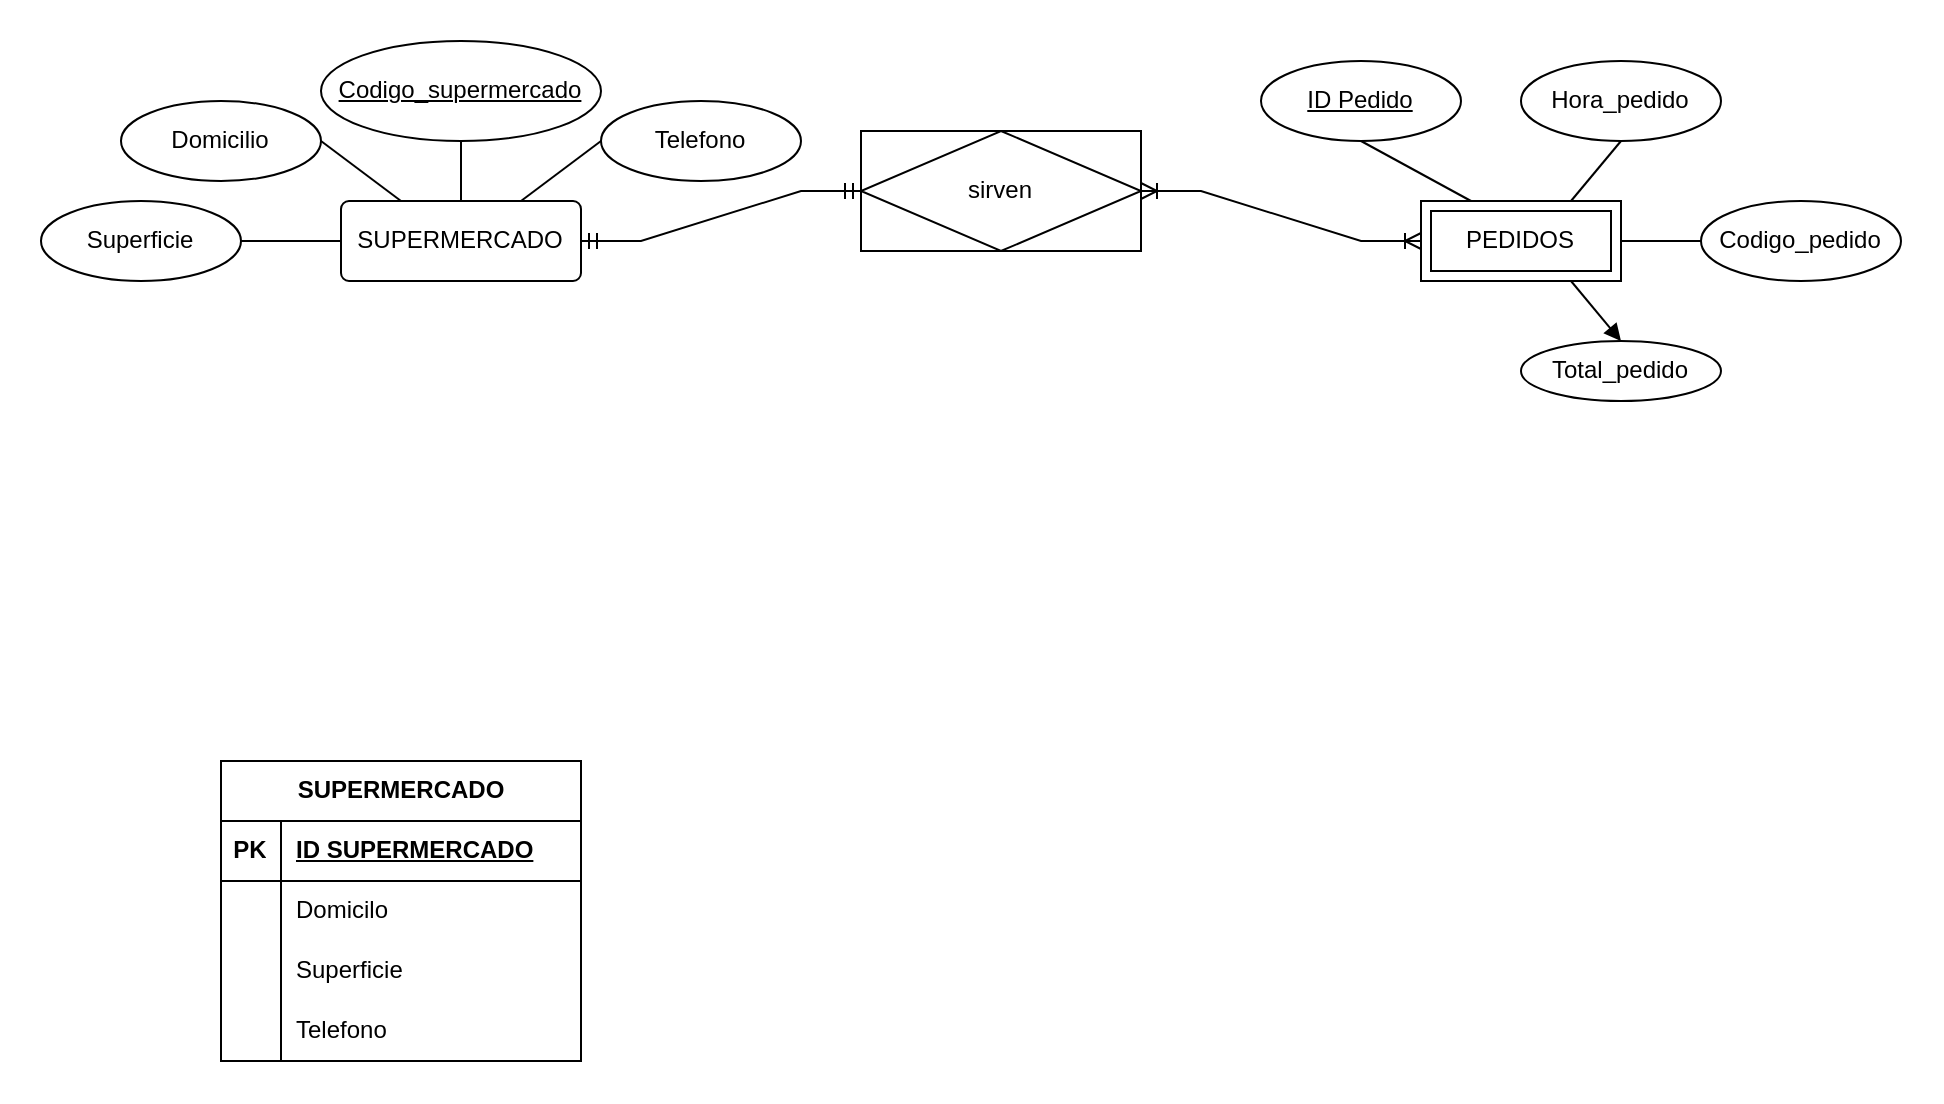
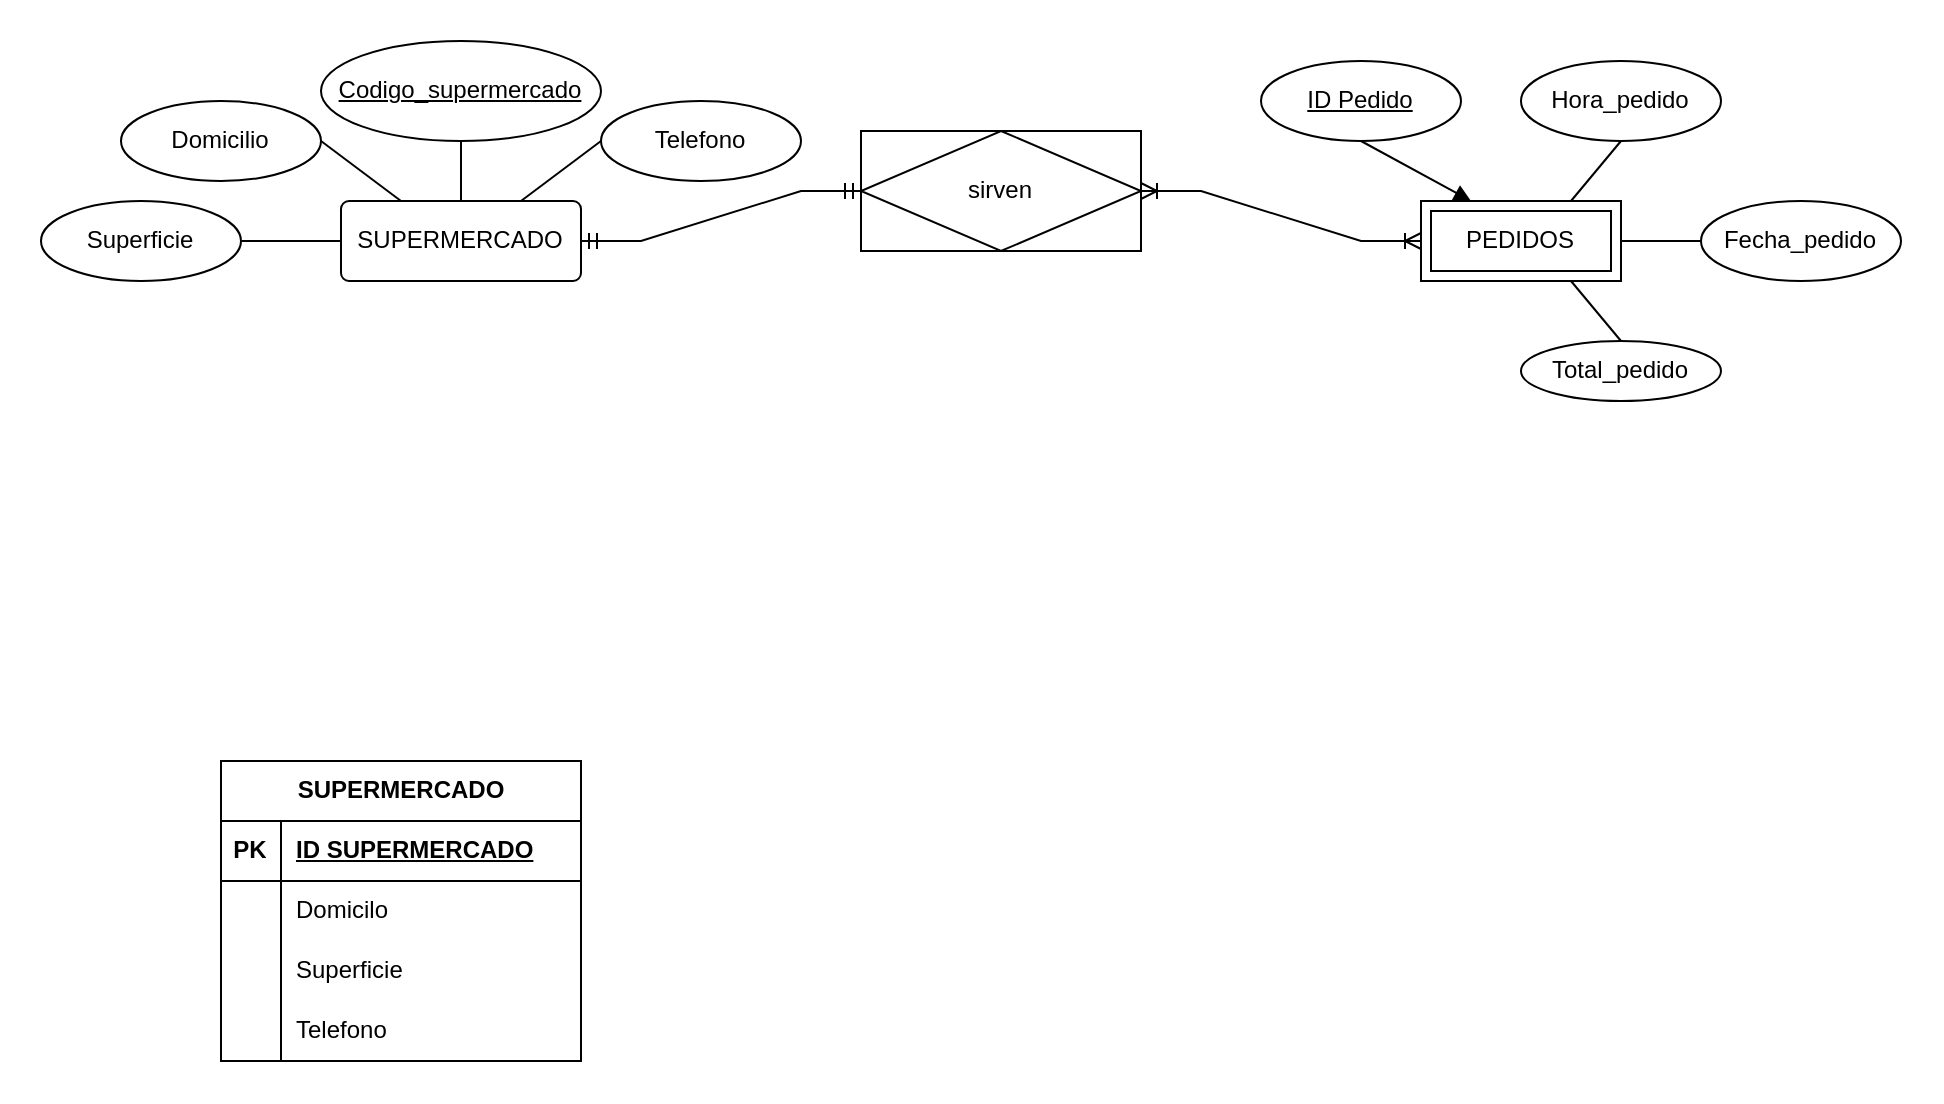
edge "ID Pedido" -- "PEDIDOS": arrowhead none -> block
node "Codigo_pedido": label "Codigo_pedido" -> "Fecha_pedido"
edge "PEDIDOS" -> "Total_pedido": arrowhead block -> none
